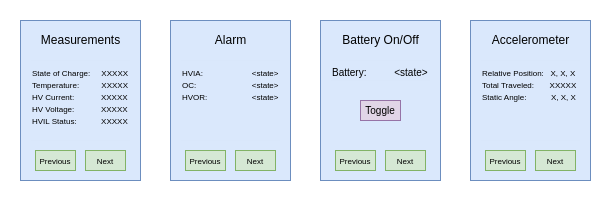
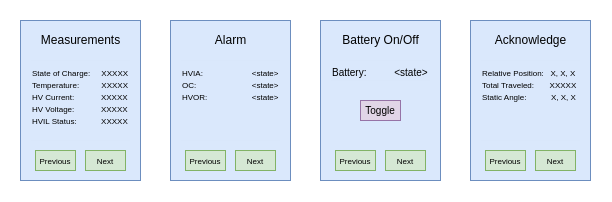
node "Accelerometer": label "Accelerometer" -> "Acknowledge"
